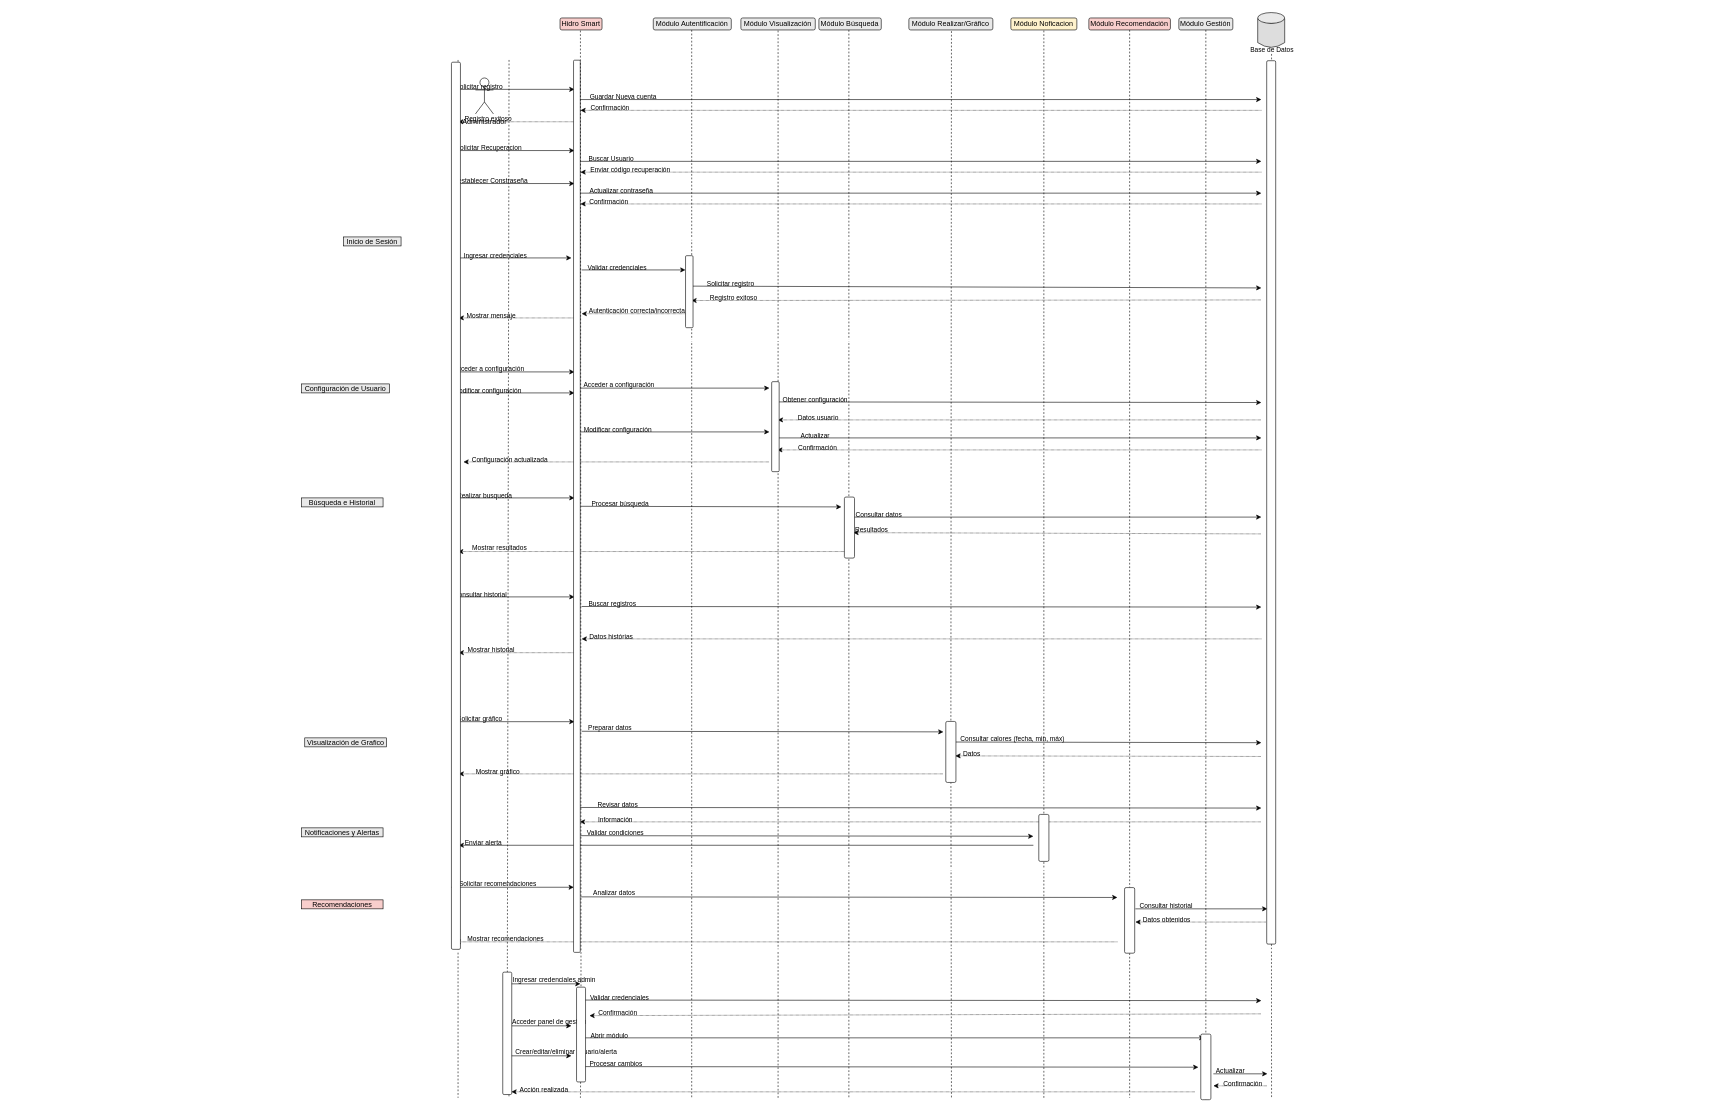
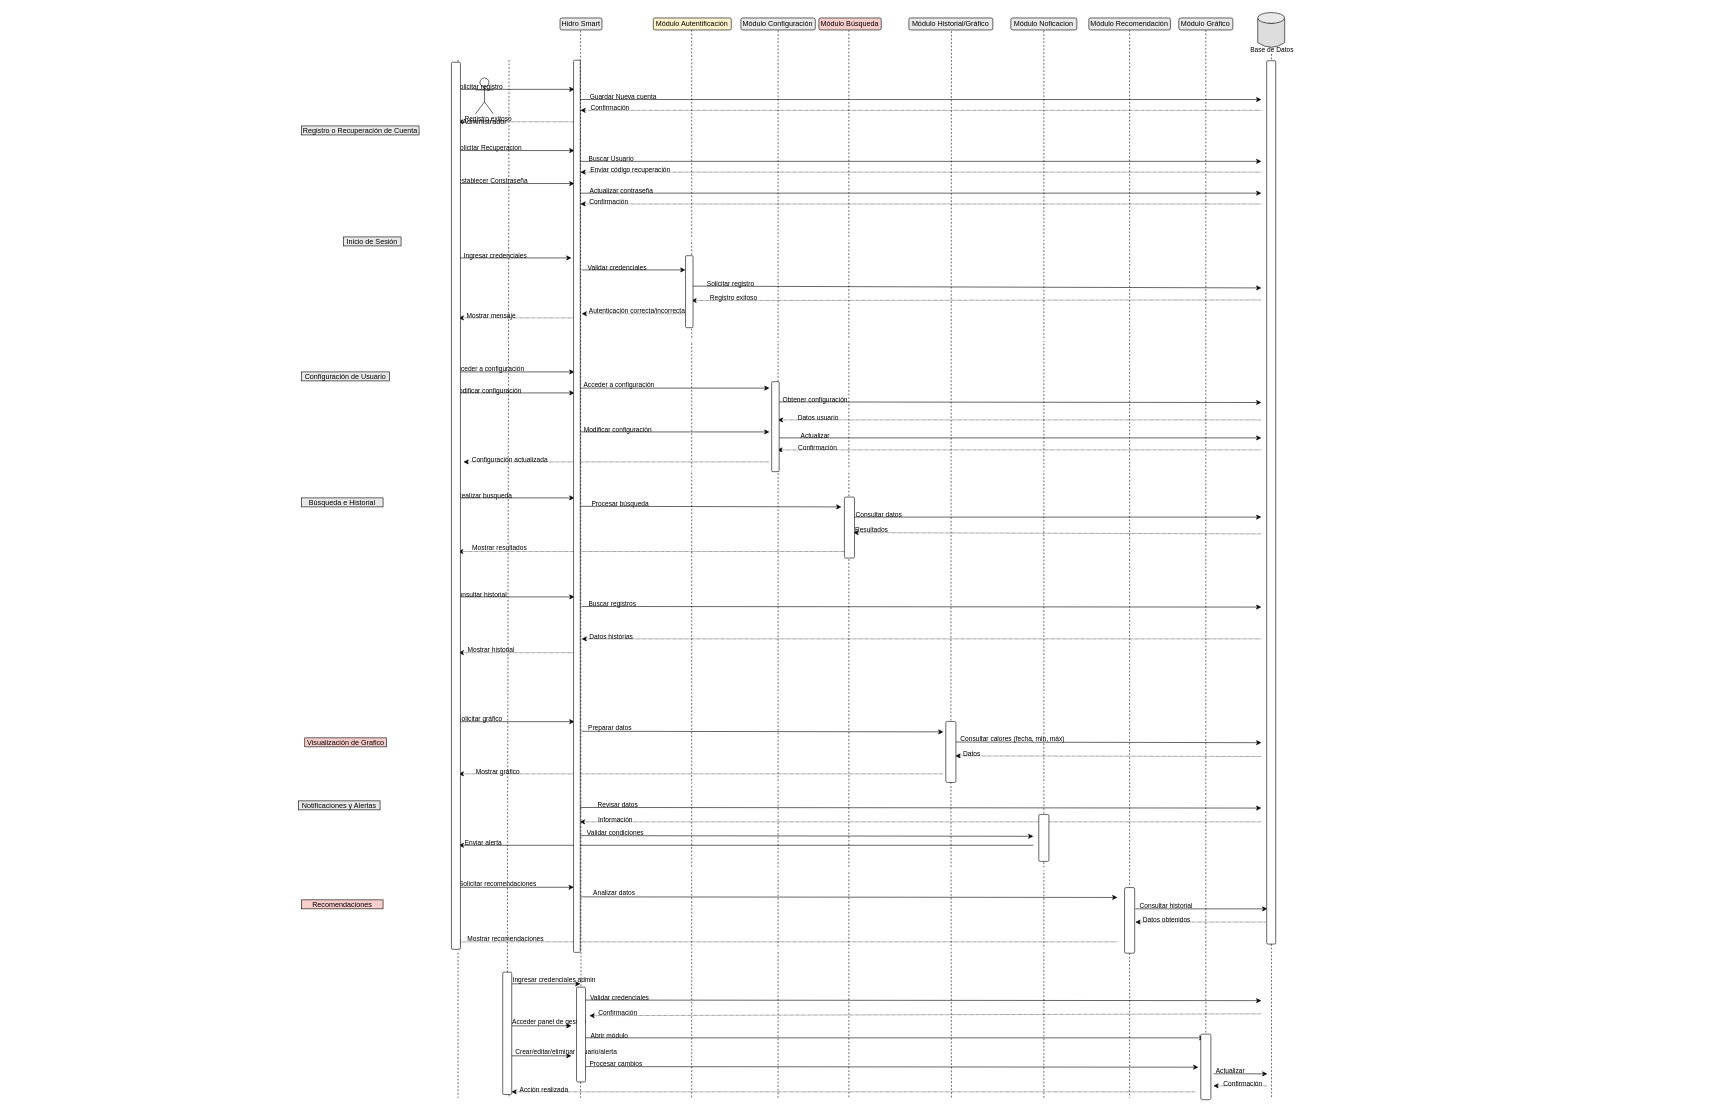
node "Hidro Smart": fillcolor #f8cecc -> #e9e9e9
node "Módulo Autentificación": fillcolor #e9e9e9 -> #fff2cc
node "Módulo Visualización": label "Módulo Visualización" -> "Módulo Configuración"
node "Módulo Búsqueda": fillcolor #e9e9e9 -> #f8cecc
node "Módulo Realizar/Gráfico": label "Módulo Realizar/Gráfico" -> "Módulo Historial/Gráfico"
node "Módulo Noficacion": fillcolor #fff2cc -> #e9e9e9
node "Módulo Recomendación": fillcolor #f8cecc -> #e9e9e9
node "Módulo Gestión": label "Módulo Gestión" -> "Módulo Gráfico"
node "Registro o Recuperación de Cuenta": added
node "Configuración de Usuario": moved (346, 388) -> (346, 376)
node "Visualización de Grafico": fillcolor #e9e9e9 -> #f8cecc
node "Notificaciones y Alertas": moved (342, 832) -> (339, 805)
